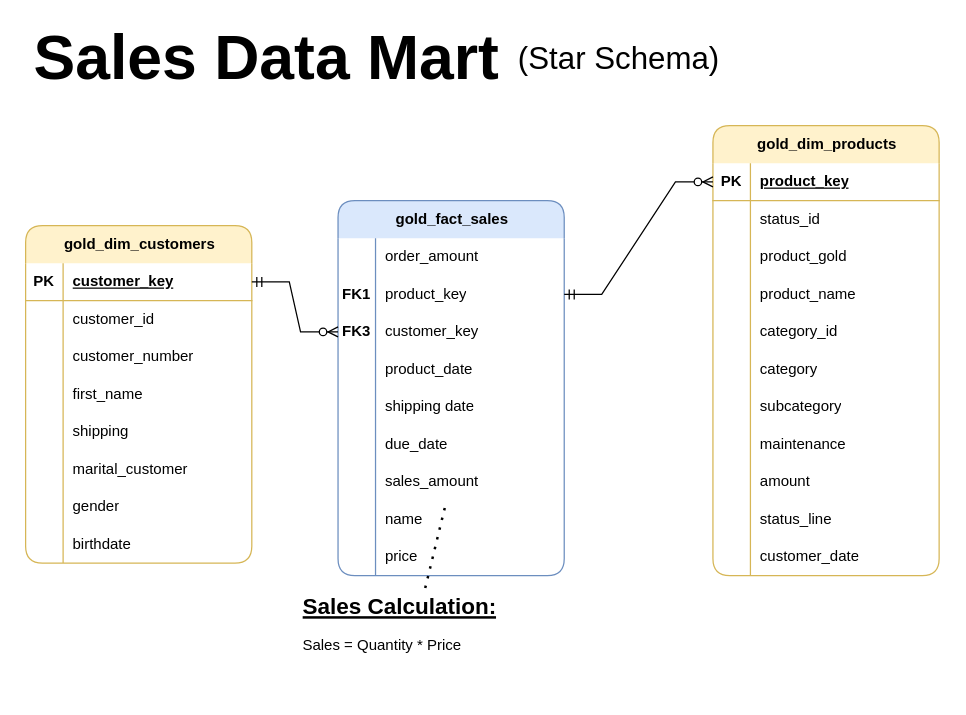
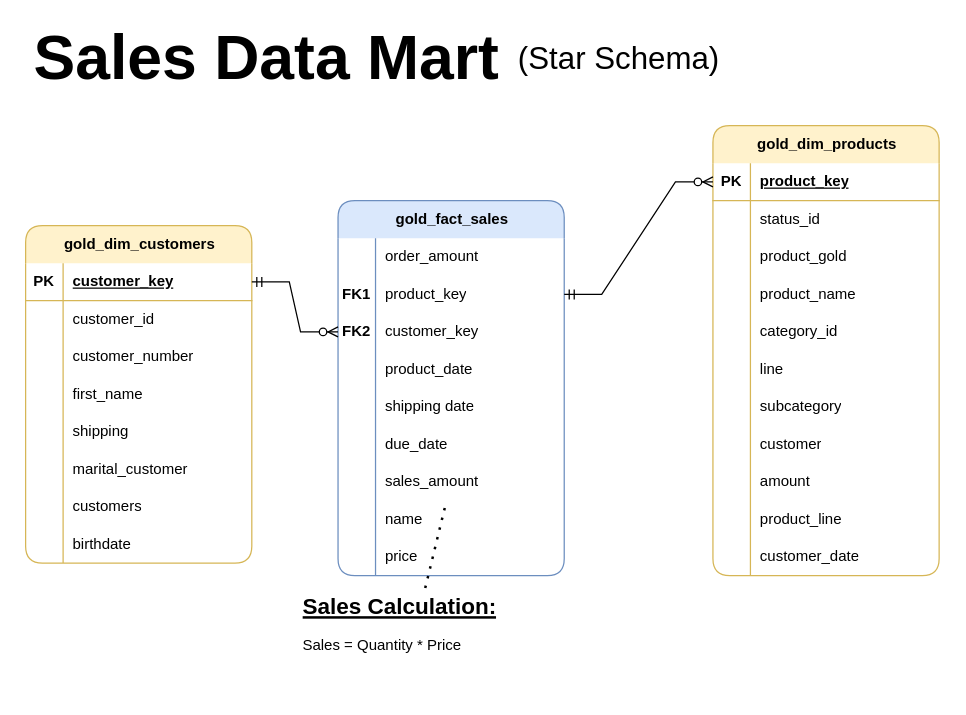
node "FK3": label "FK3" -> "FK2"
node "category": label "category" -> "line"
node "maintenance": label "maintenance" -> "customer"
node "gender": label "gender" -> "customers"
node "status_line": label "status_line" -> "product_line"
